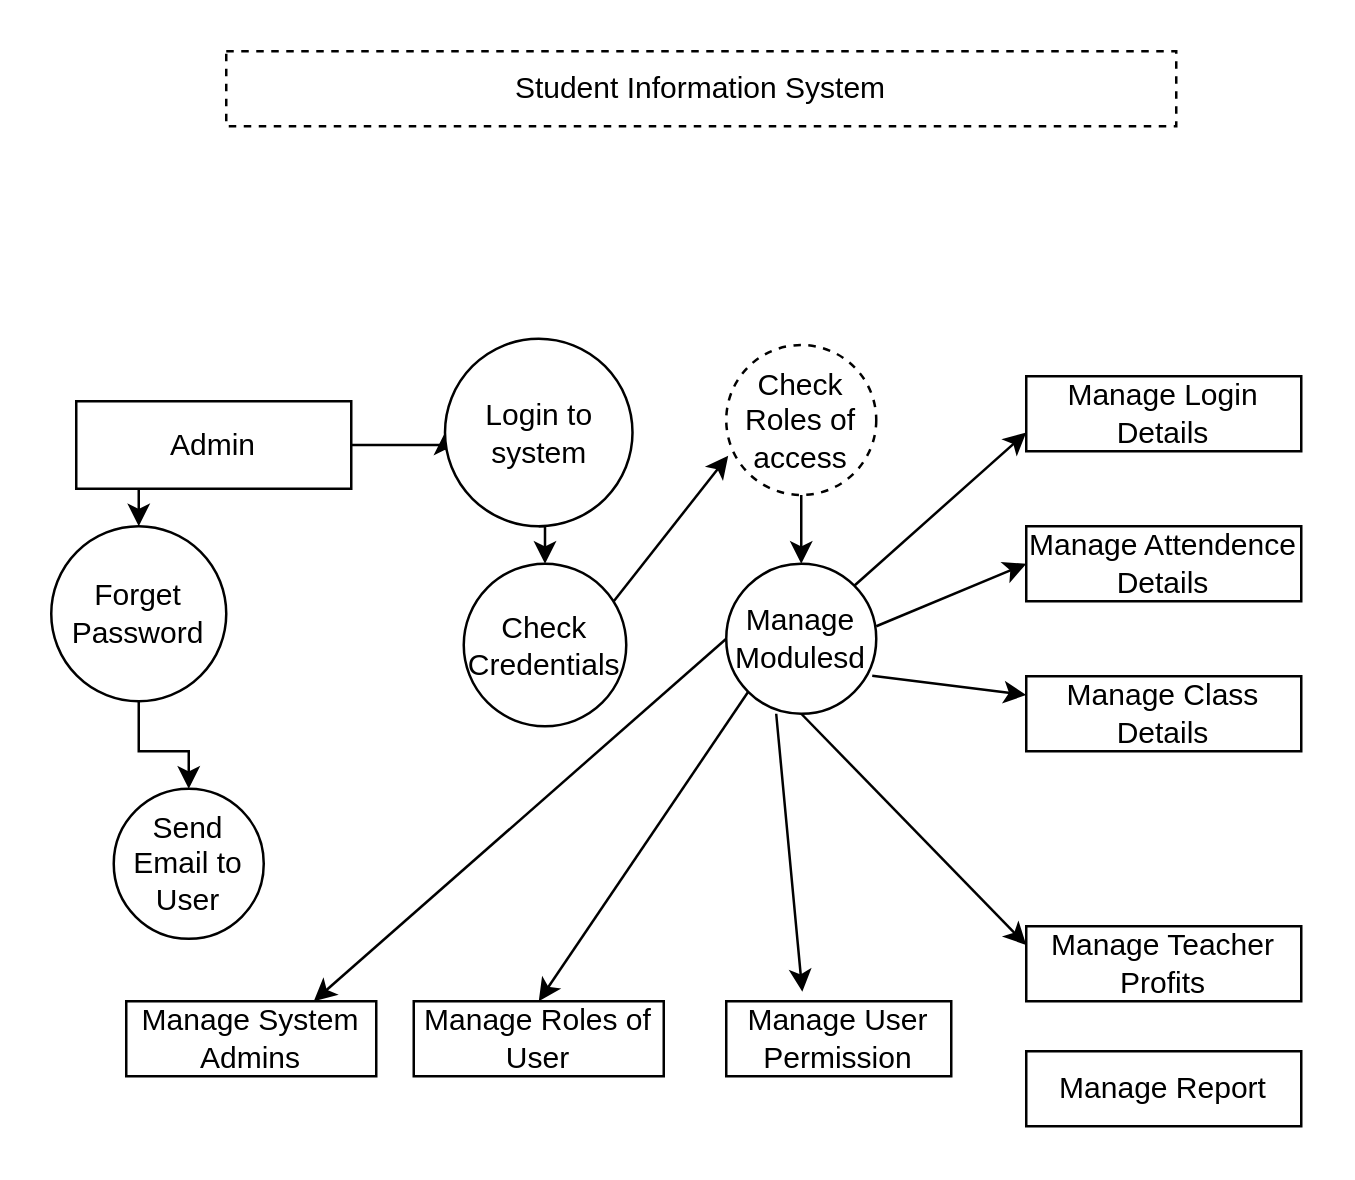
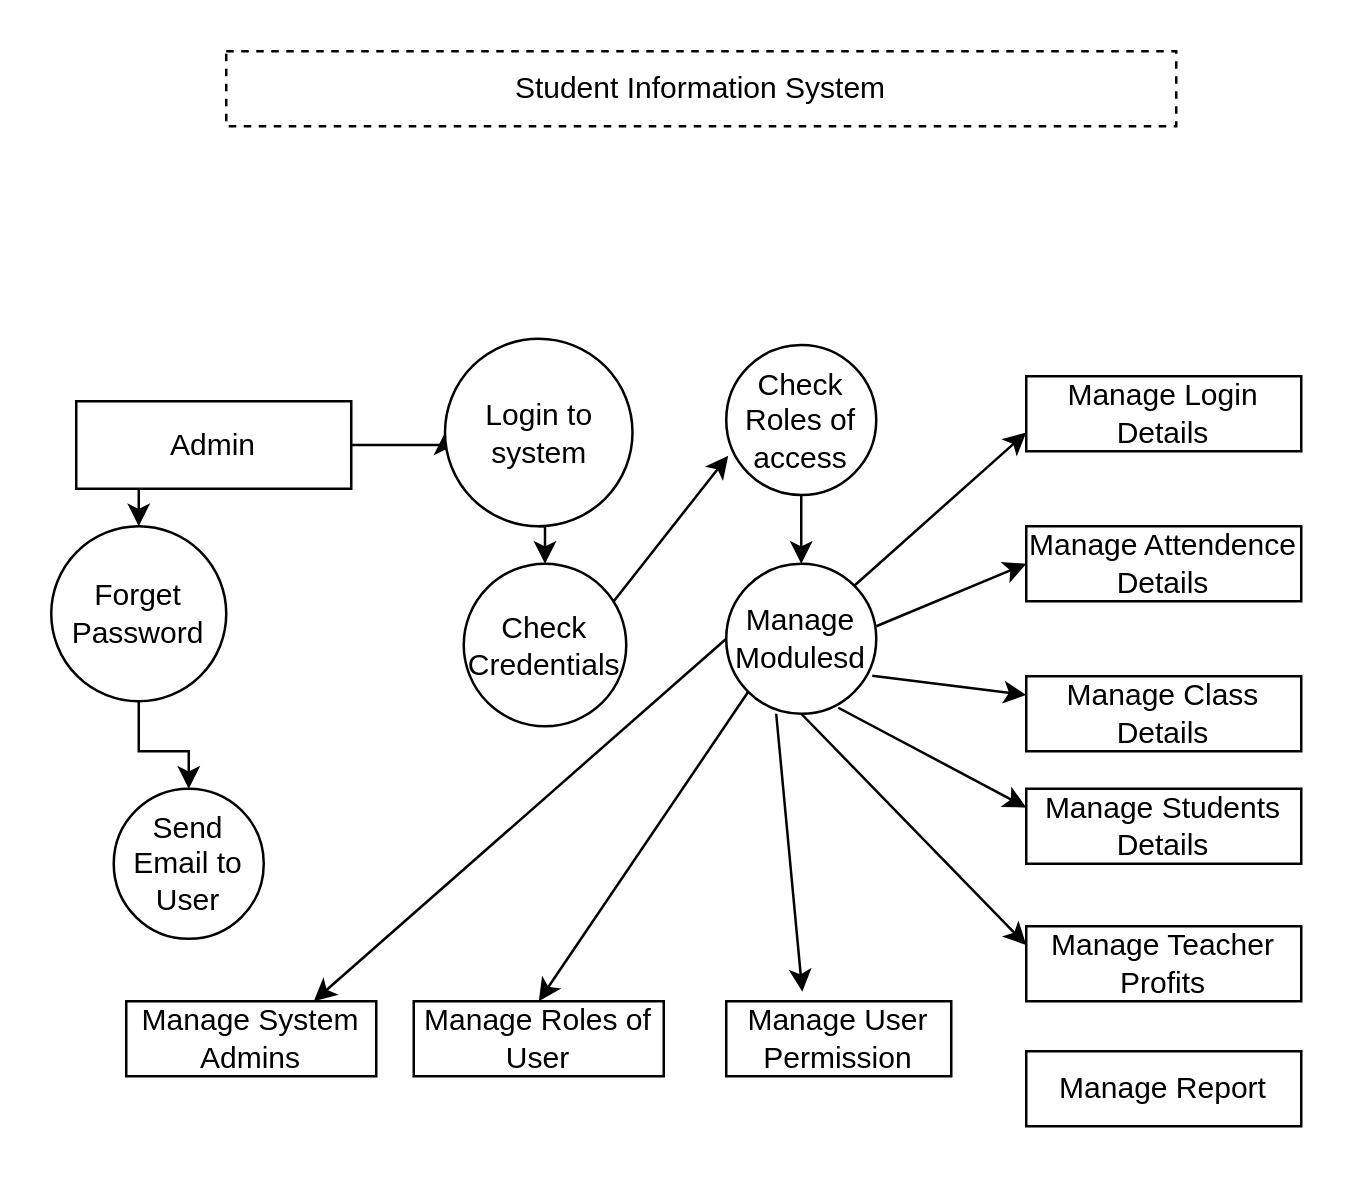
node "Check Roles of access": style dashed -> solid
edge "Manage Modulesd" -> "Manage Students Details": added
node "Manage Students Details": added
